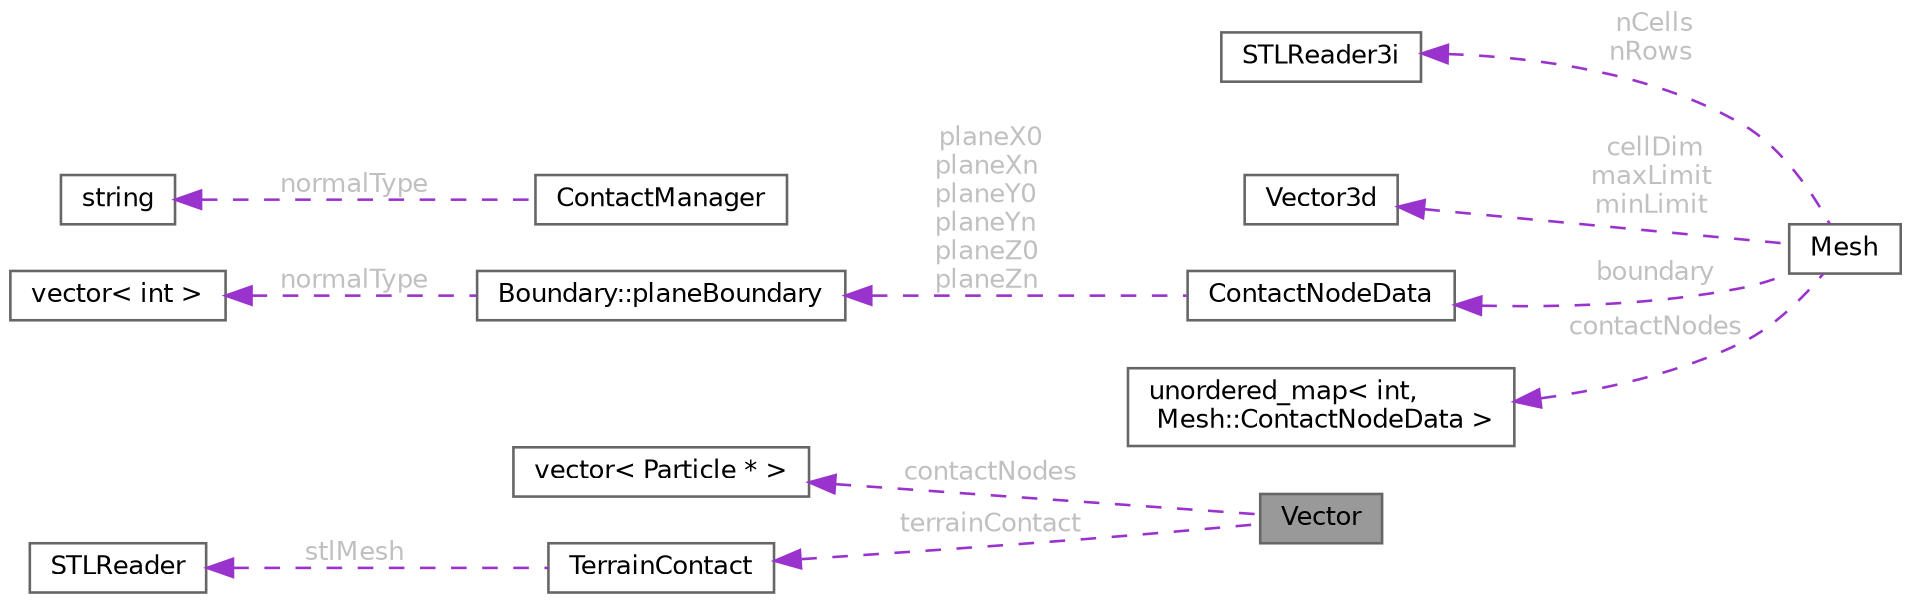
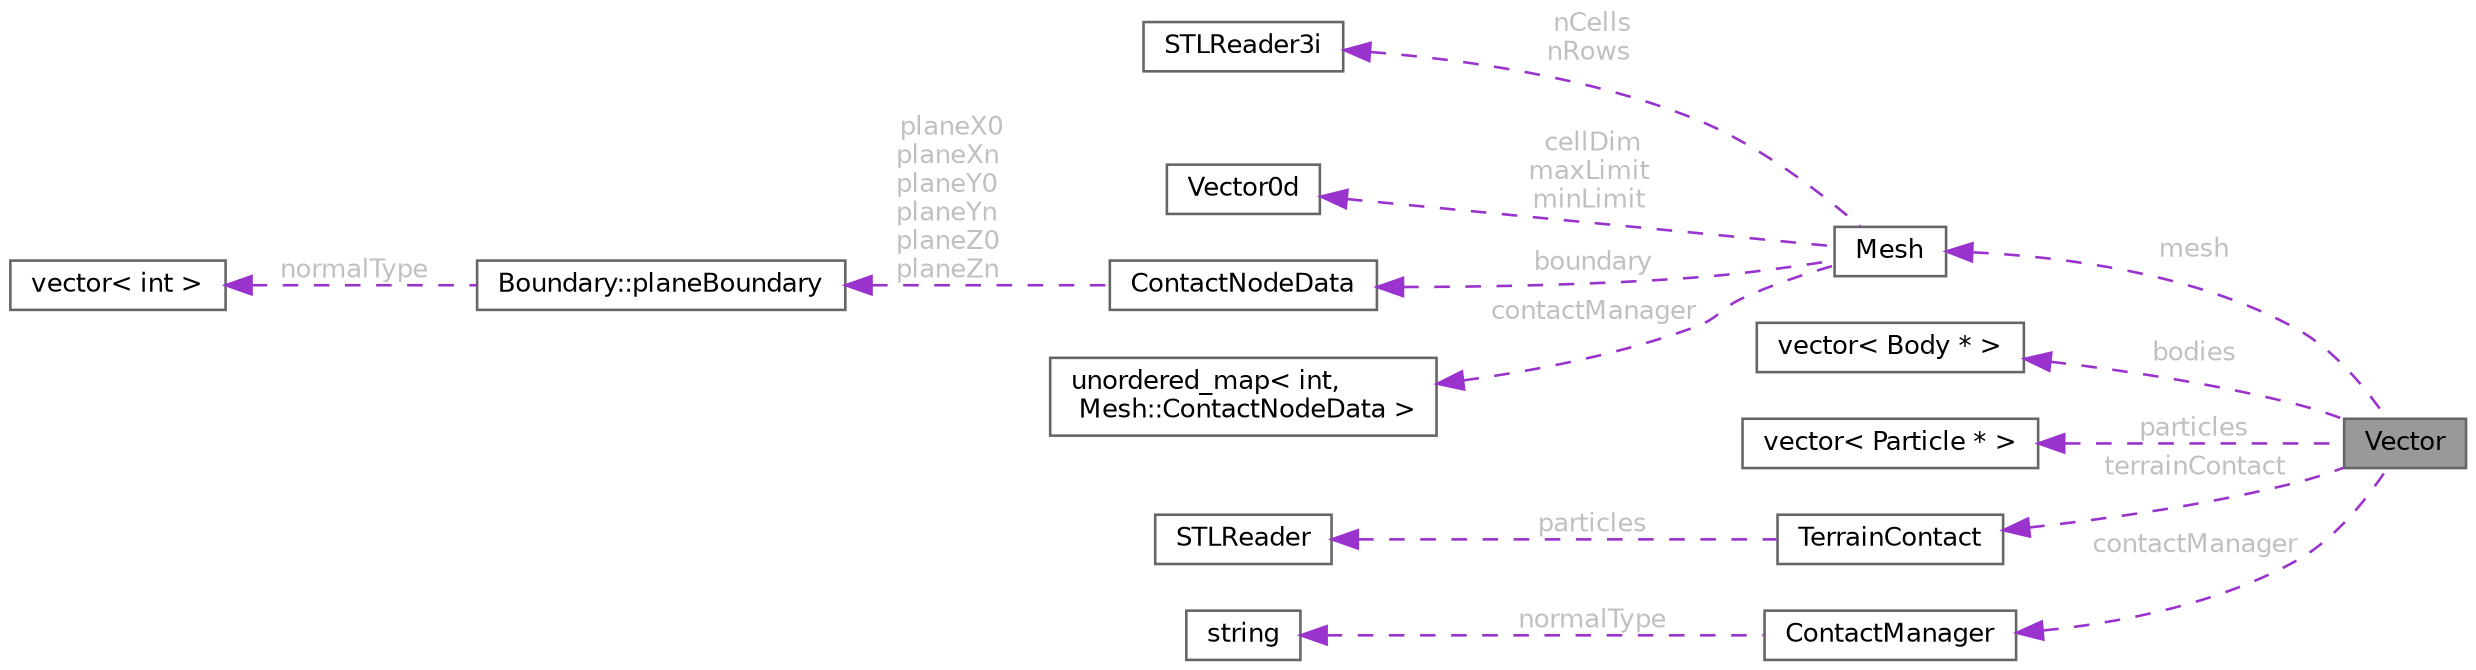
node "Vector3d": label "Vector3d" -> "Vector0d"
edge "Vector" -> "Mesh": added, label "mesh"
edge "Mesh" -> "unordered_map< int, Mesh::ContactNodeData >": label " contactNodes" -> " contactManager"
node "vector< Body * >": added
edge "Vector" -> "vector< Particle * >": label " contactNodes" -> " particles"
edge "TerrainContact" -> "STLReader": label " stlMesh" -> " particles"
edge "Vector" -> "ContactManager": added, label "contactManager"
